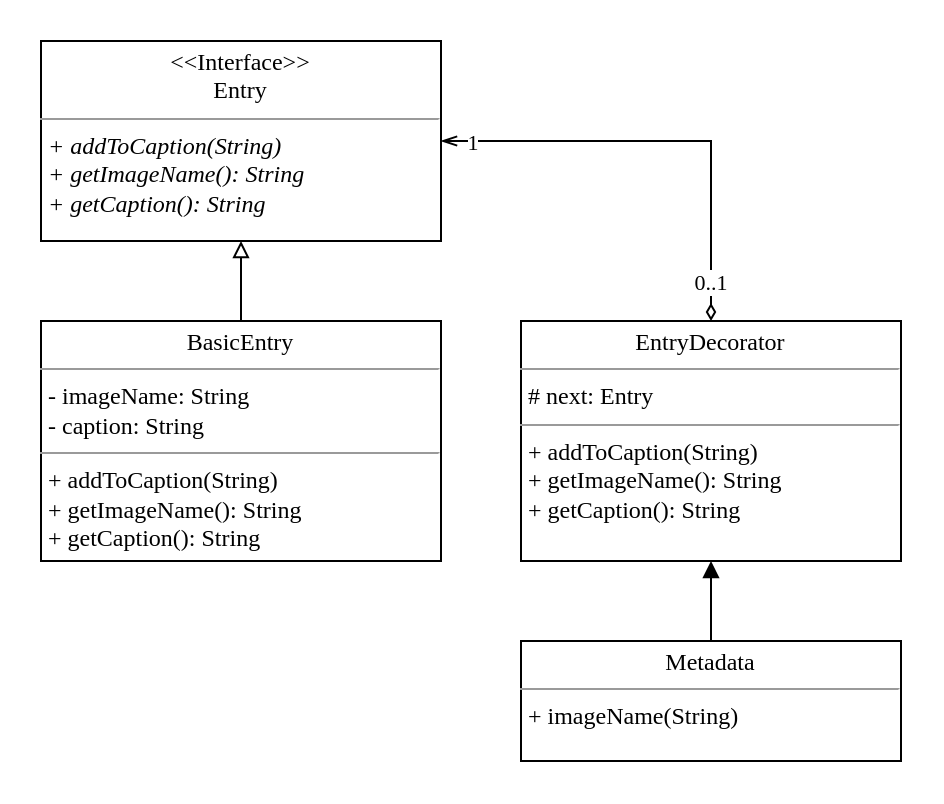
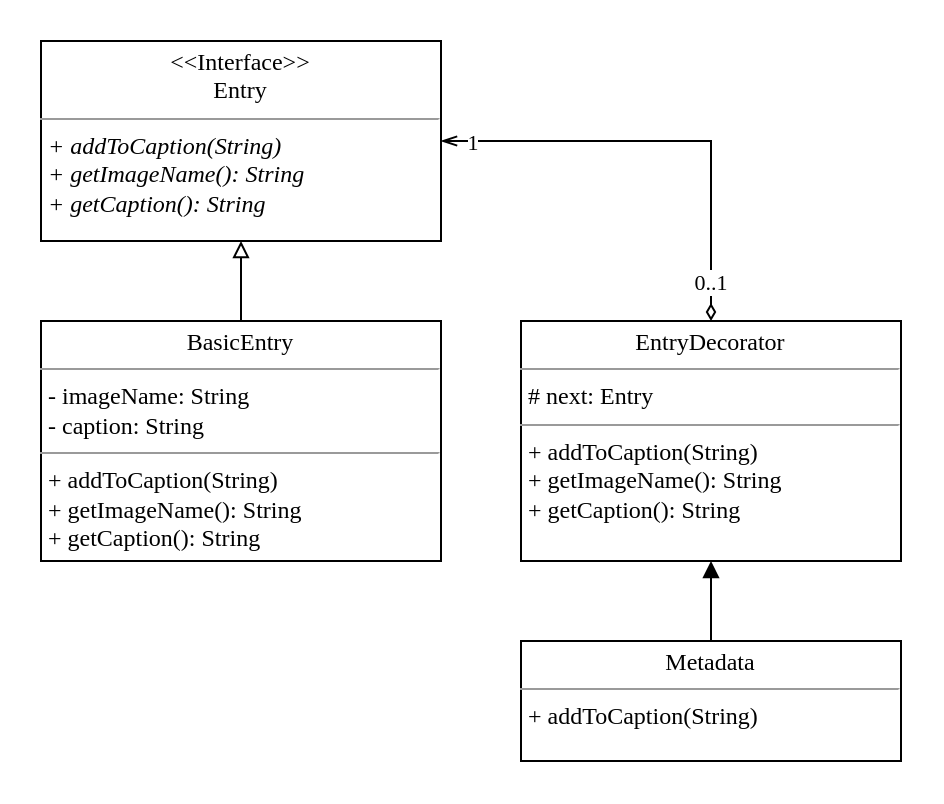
node "Metadata + imageName(String)": label "Metadata + imageName(String)" -> "Metadata + addToCaption(String)"
